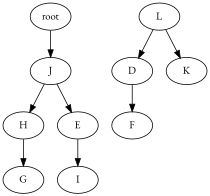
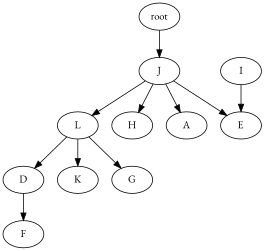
edge "J" -> "L": added
node "A": added
edge "H" -> "G": now "L" -> "G"
edge "E" -> "I": reversed
